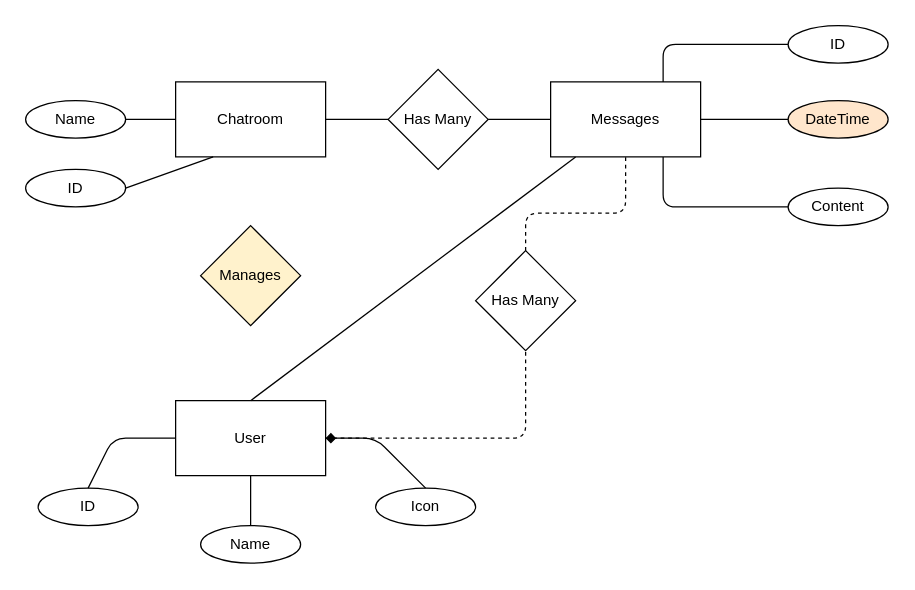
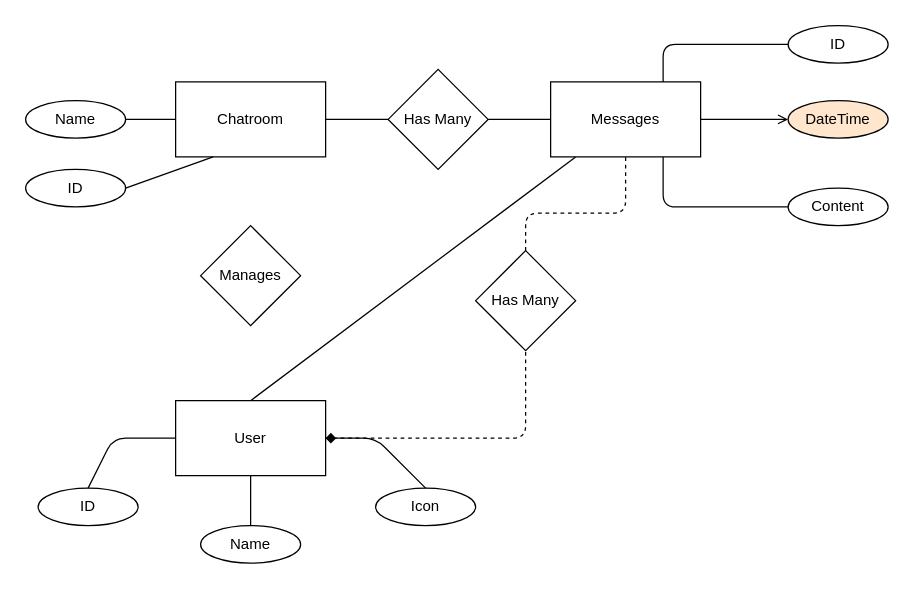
edge "Messages" -- "DateTime": arrowhead none -> open
node "Manages": fillcolor #fff2cc -> #ffffff
